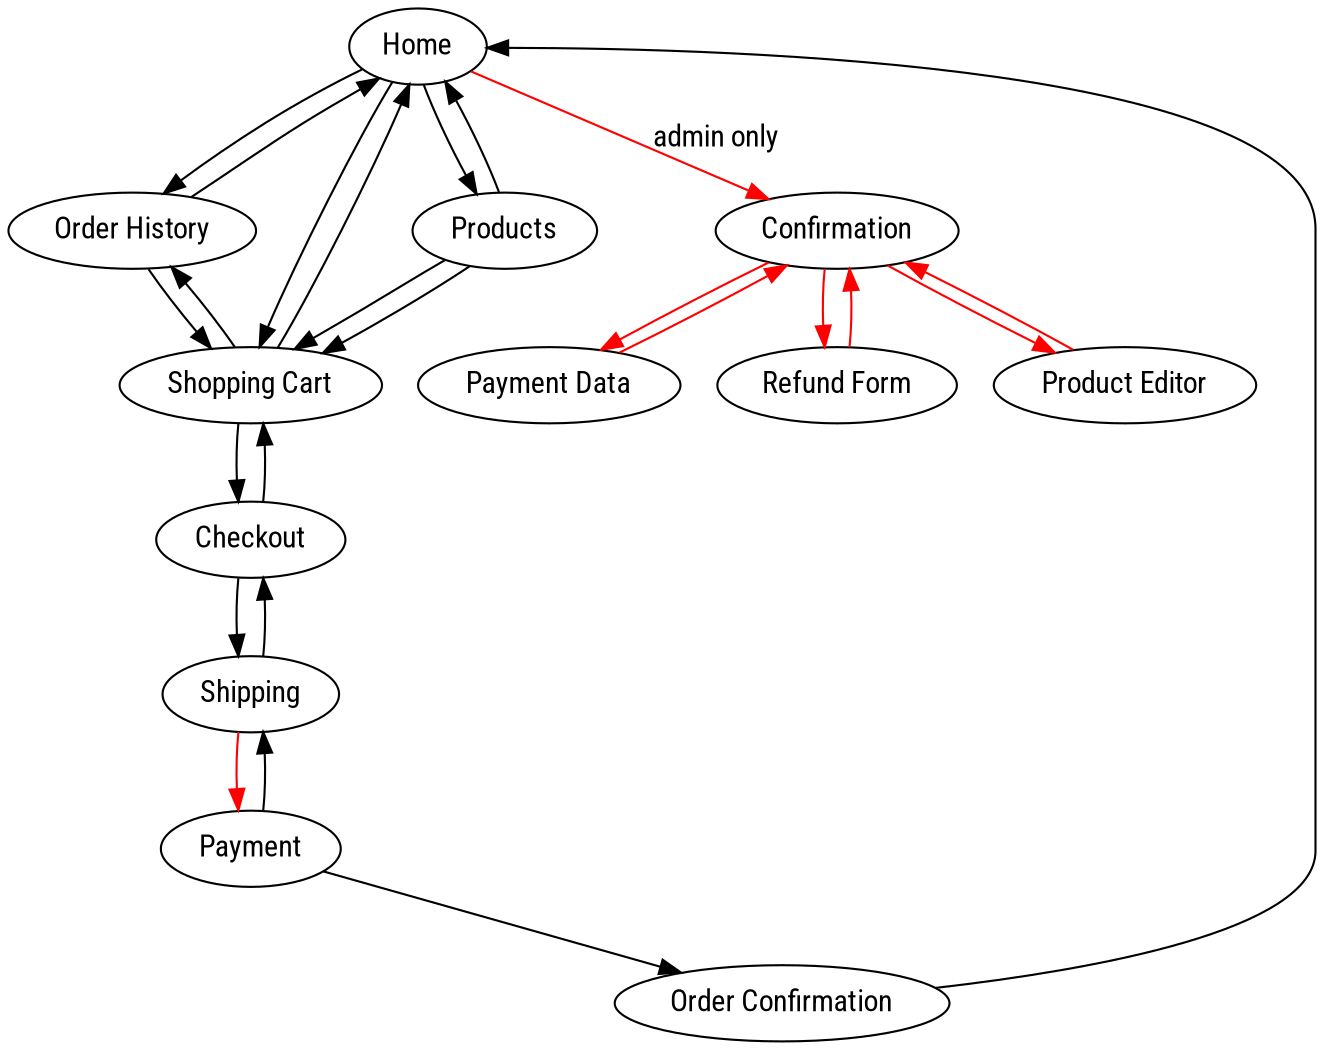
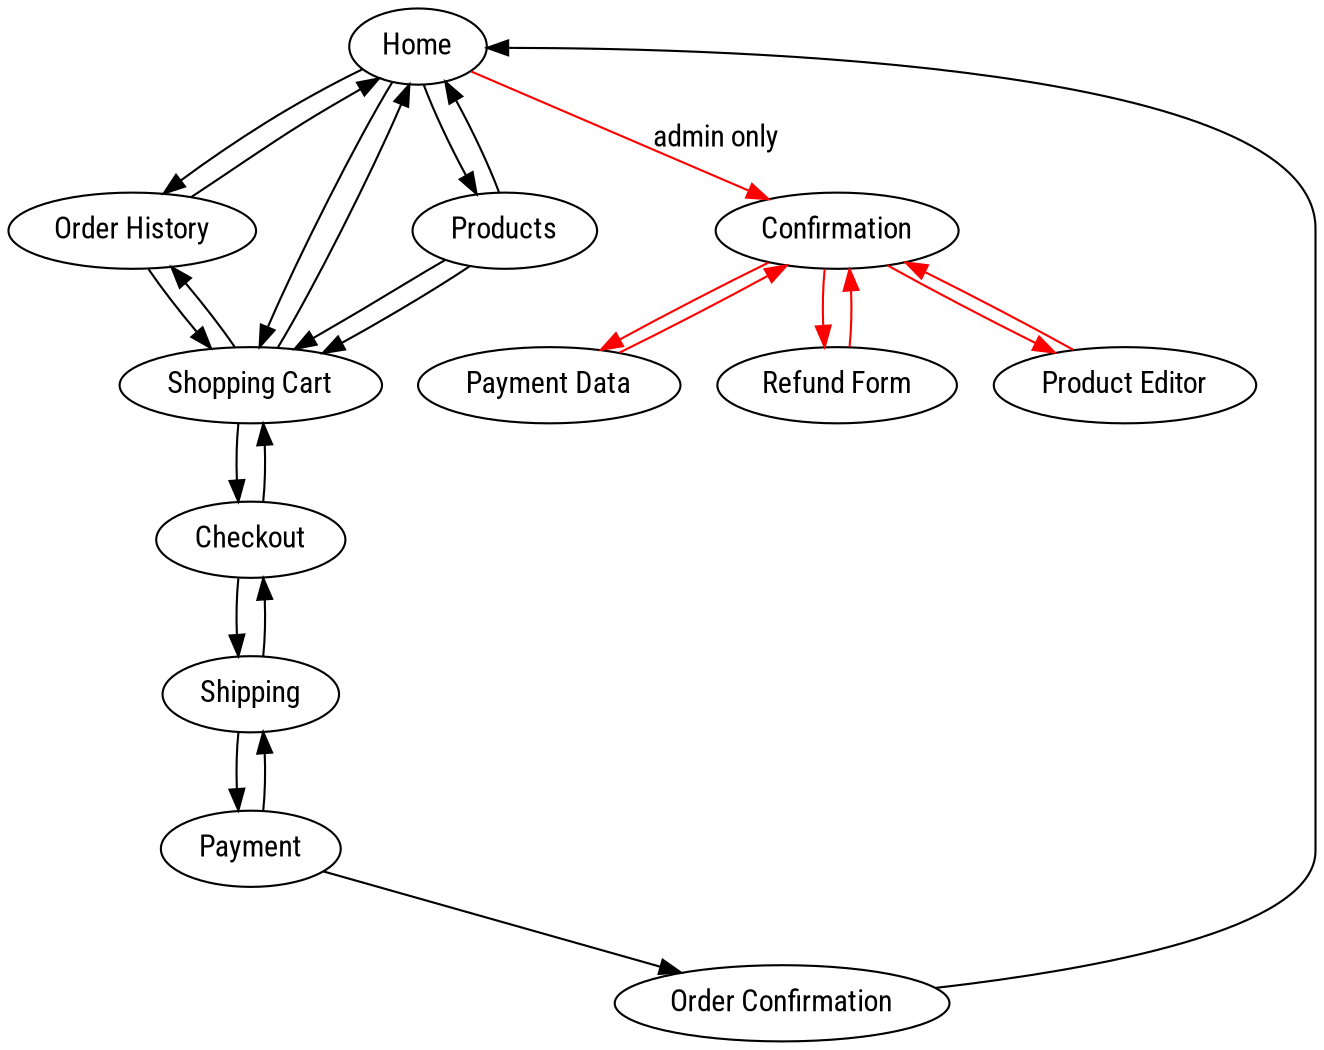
edge "Shipping" -> "Payment": color red -> black
